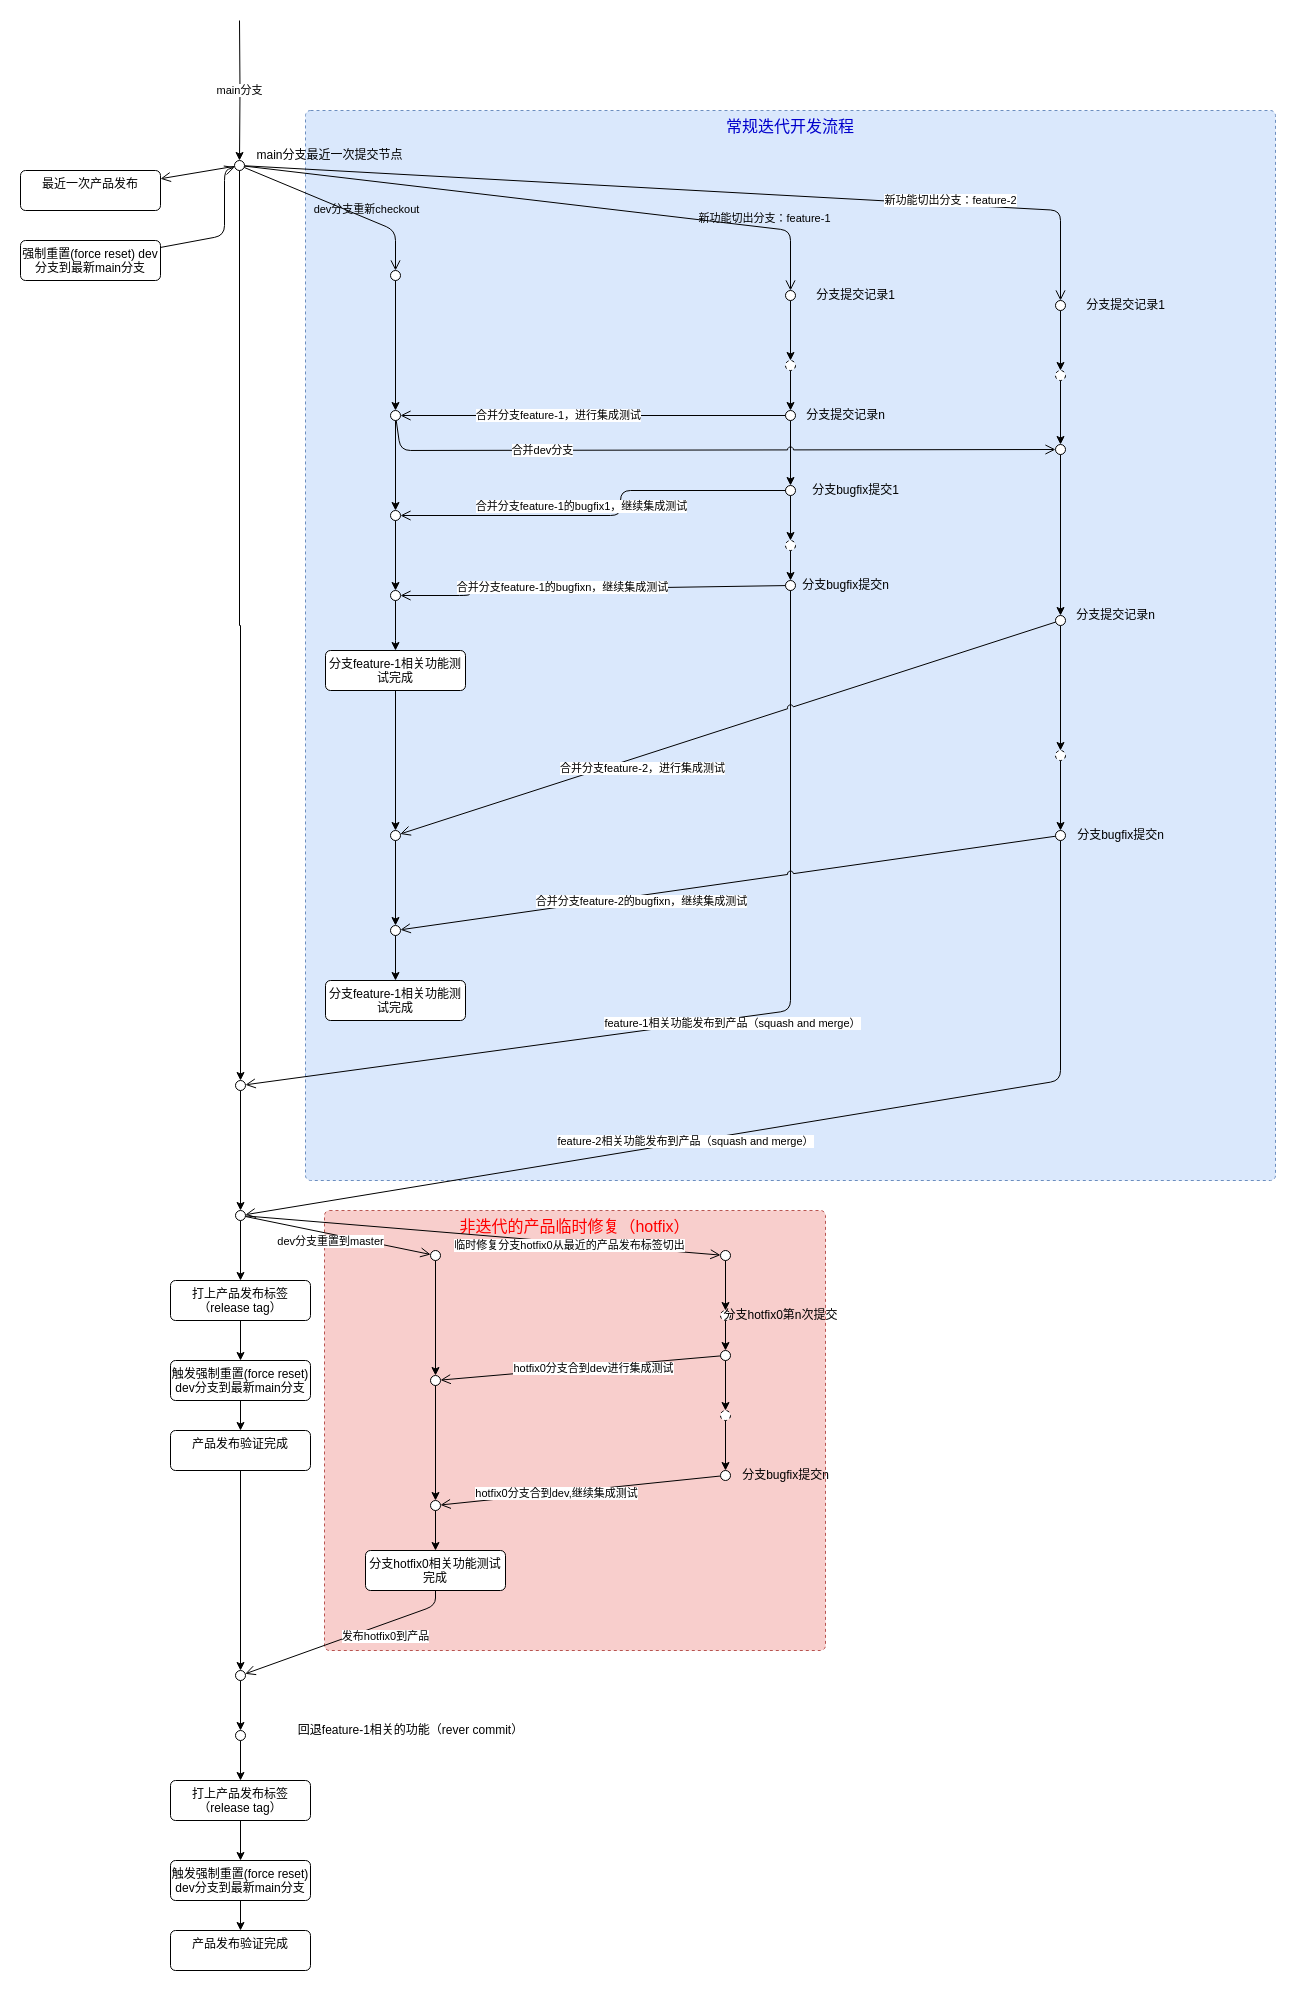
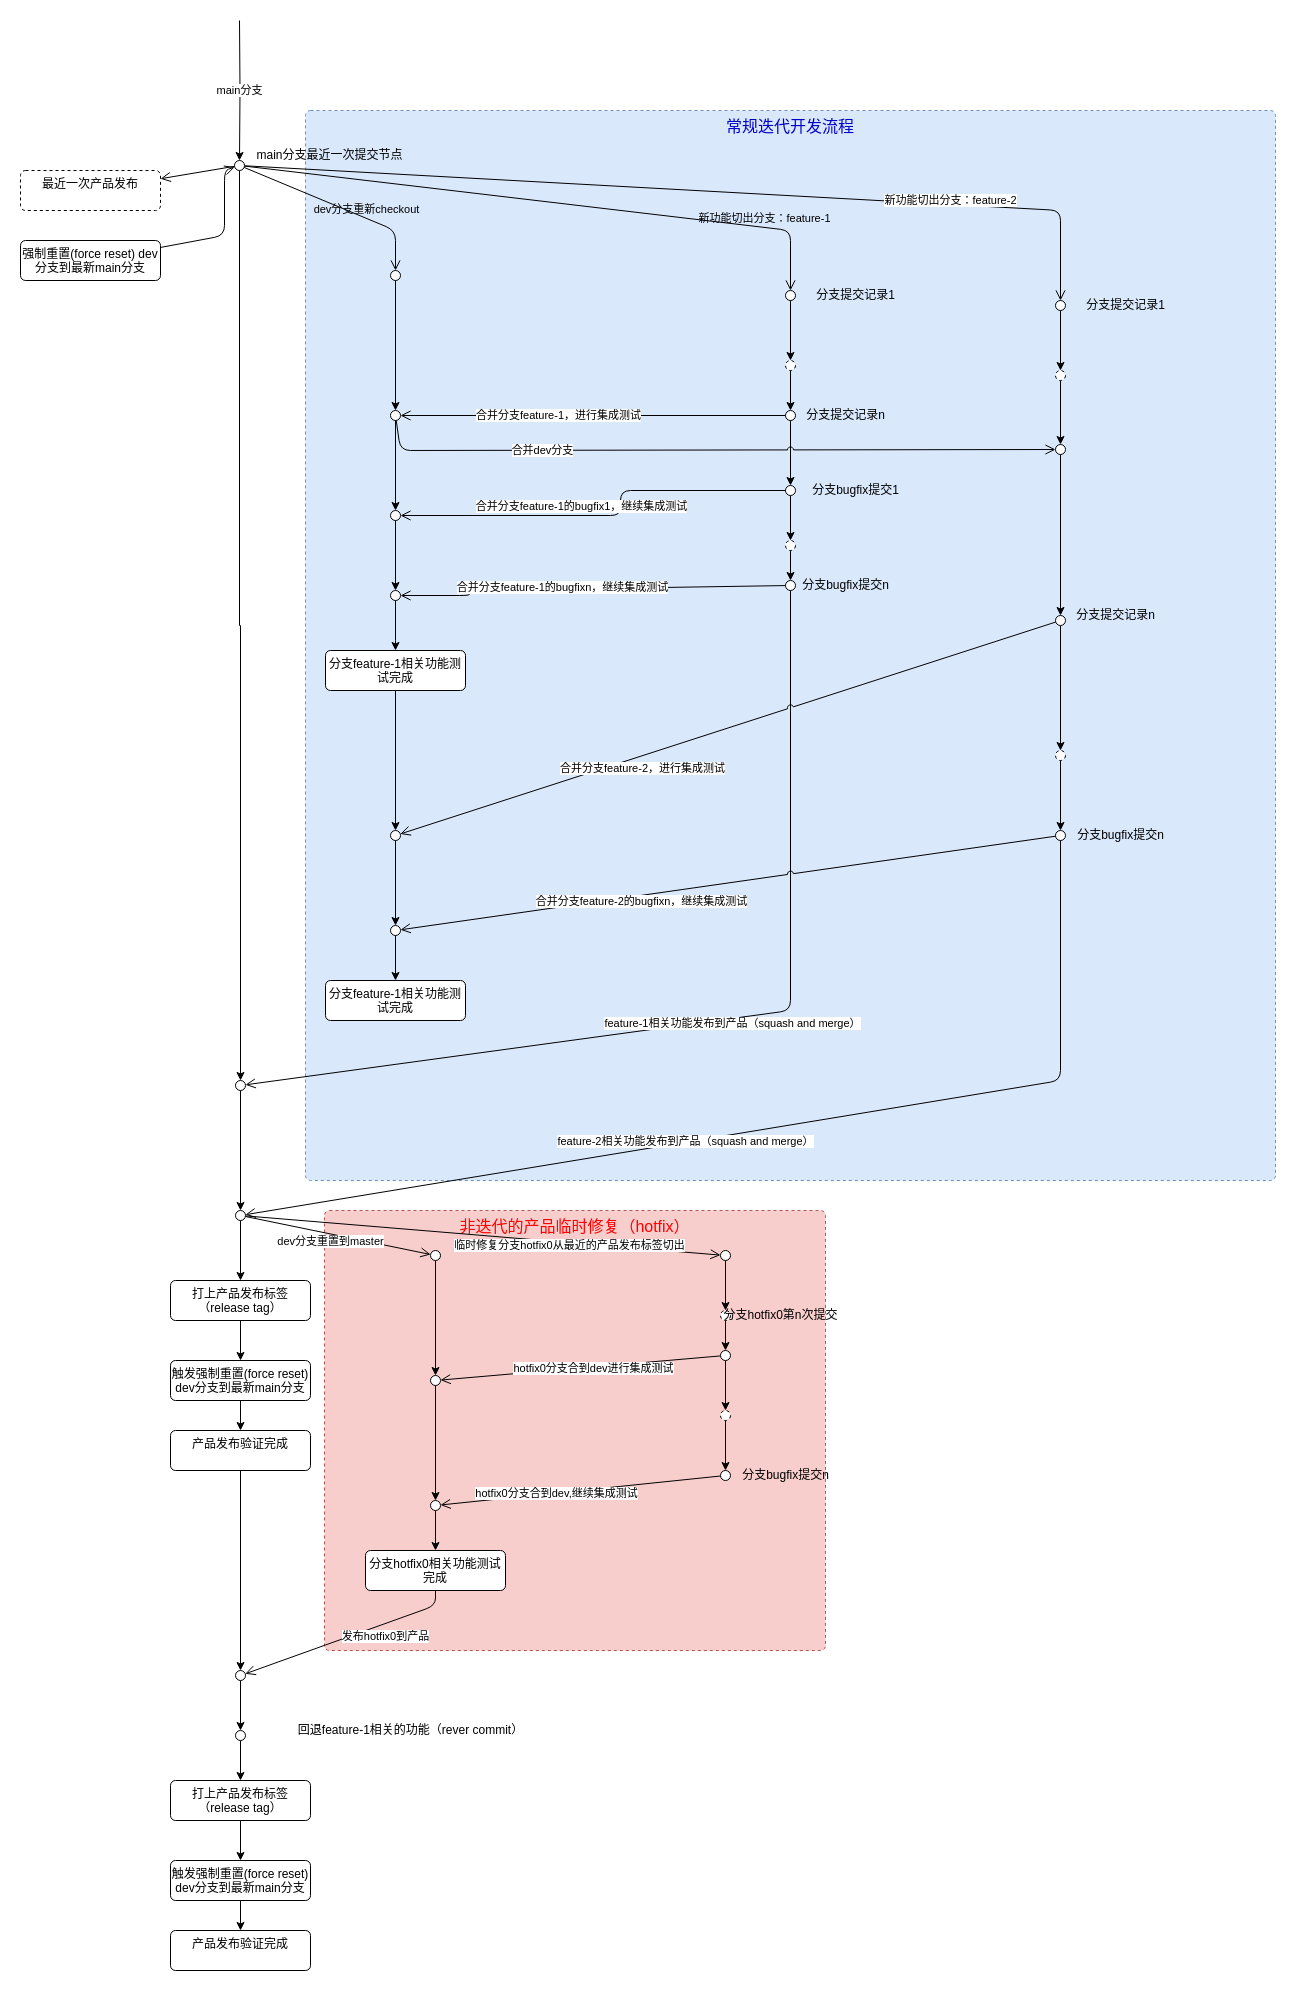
node "最近一次产品发布": style solid -> dashed
